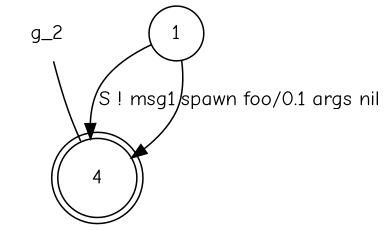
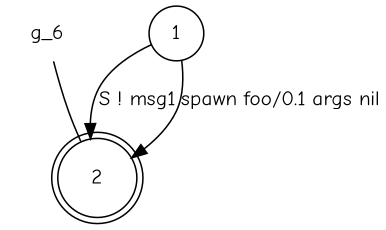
node "g_2": label "g_2" -> "g_6"
node "4": label "4" -> "2"
